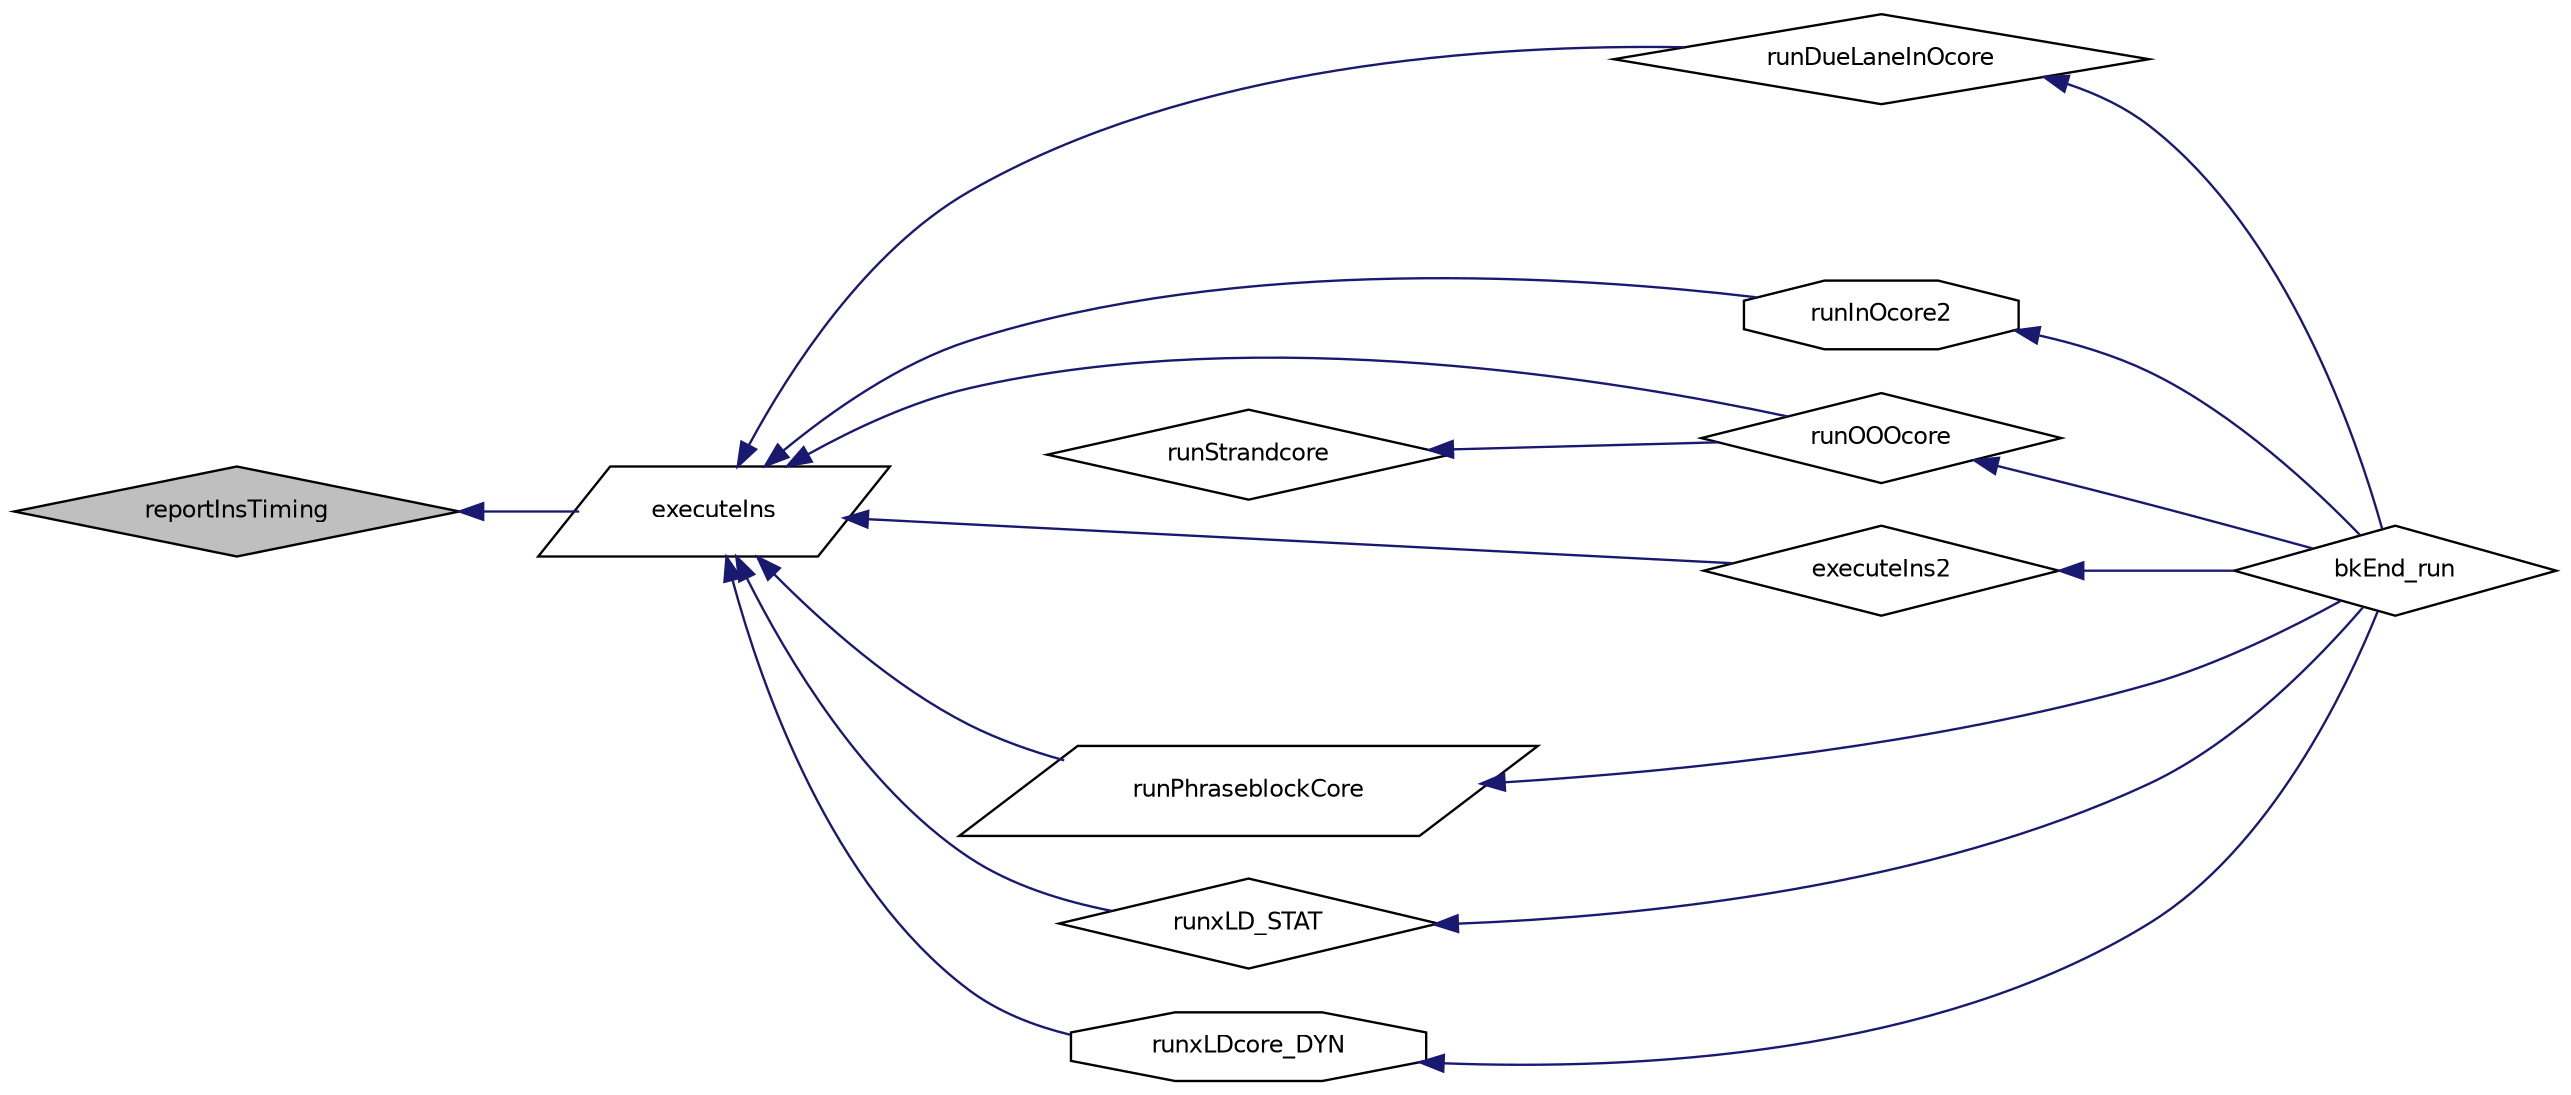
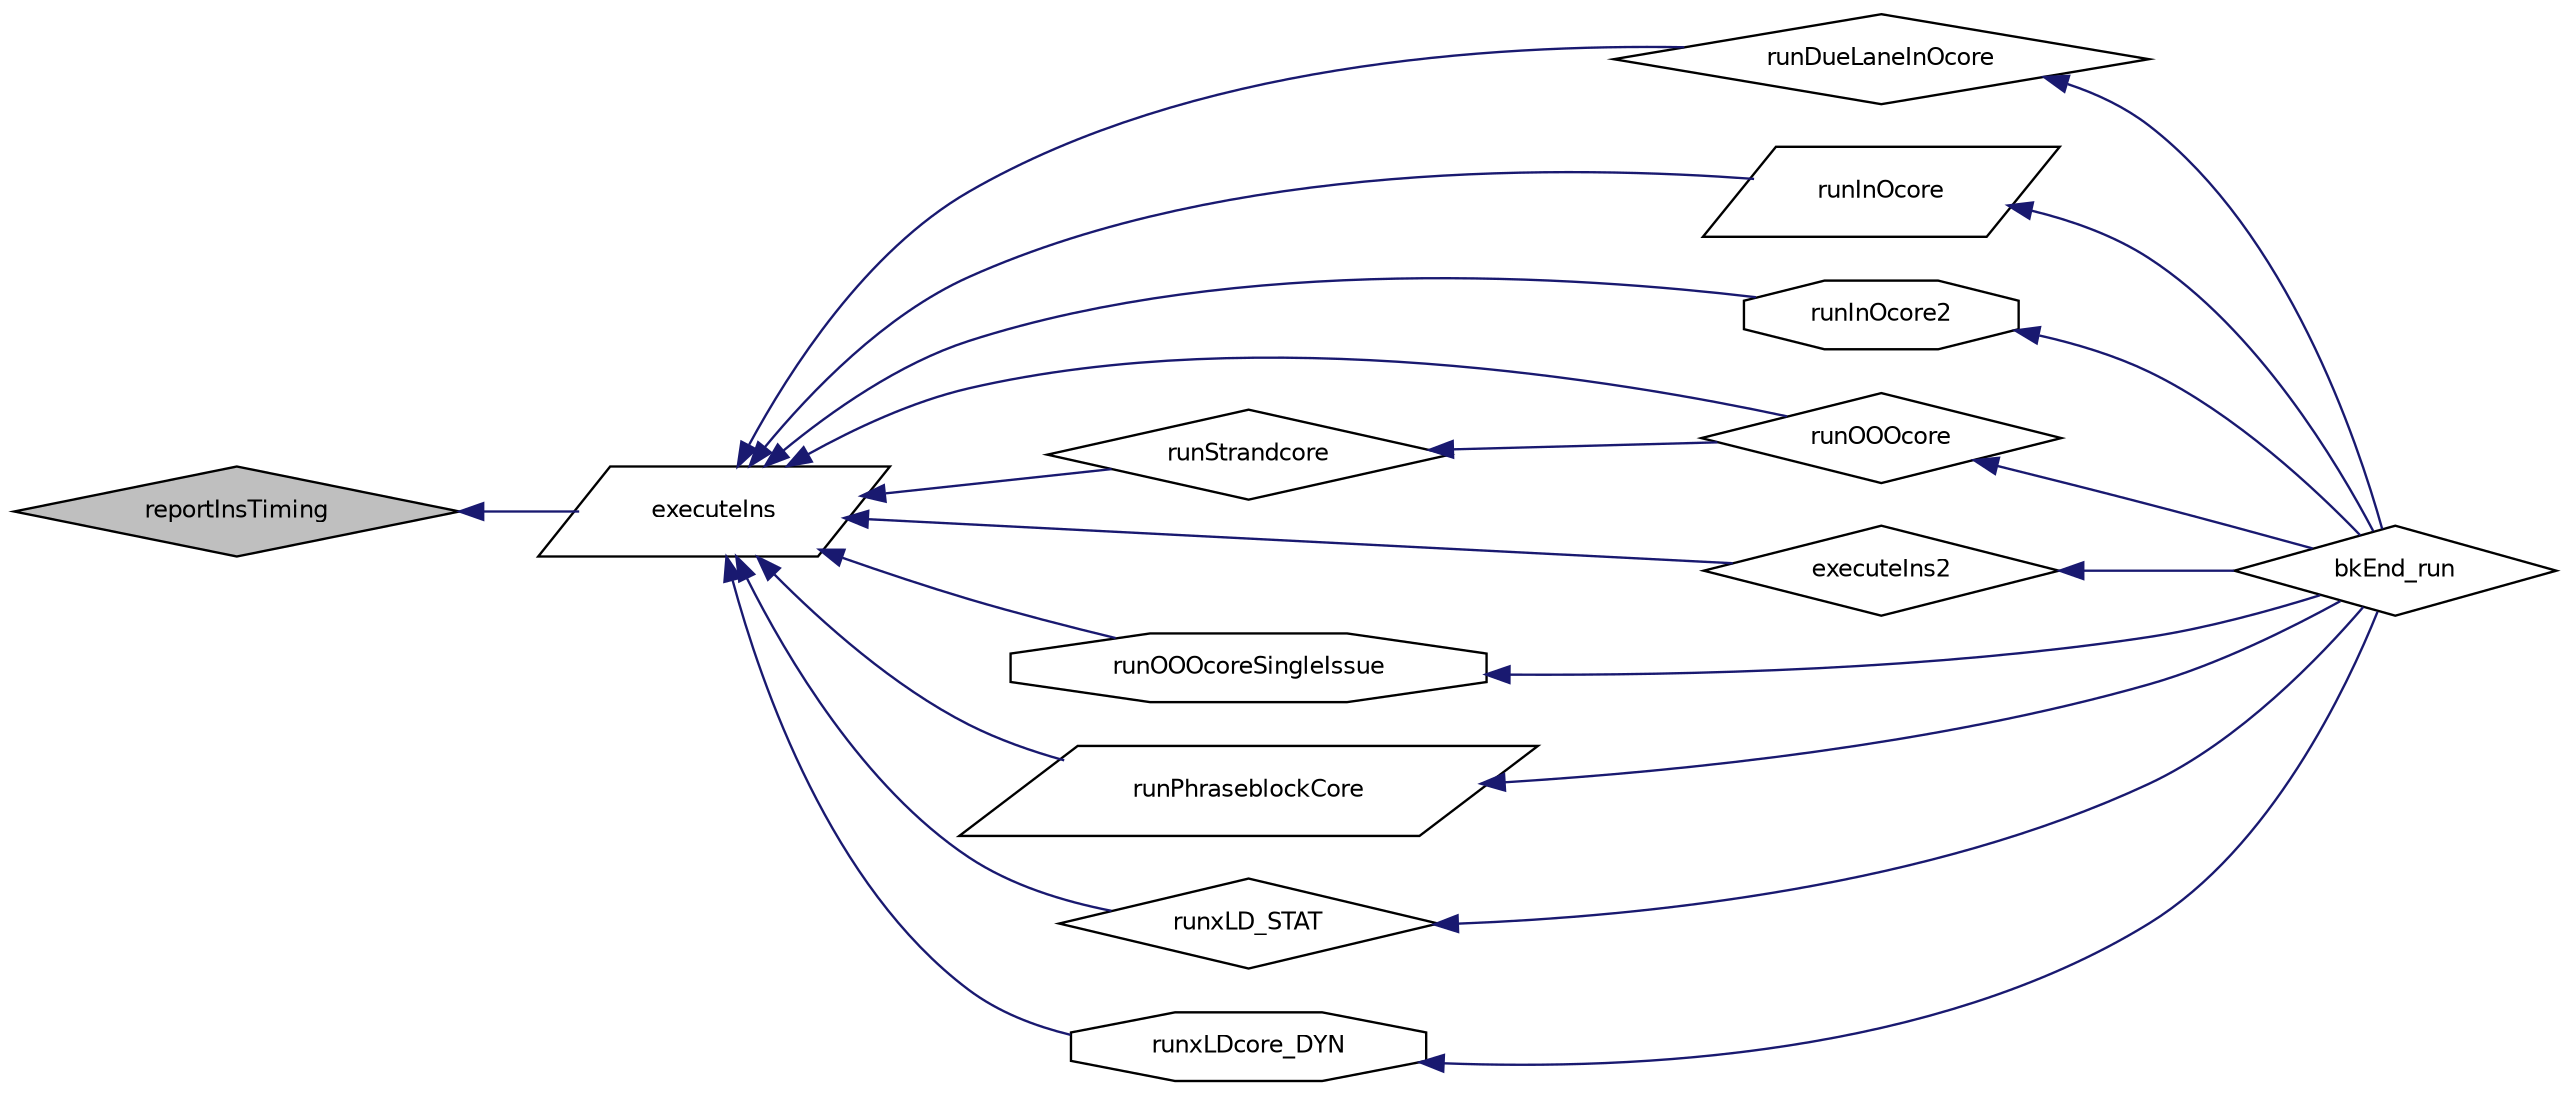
node "runInOcore": added
edge "runStrandcore" -> "executeIns": added
node "runOOOcoreSingleIssue": added
